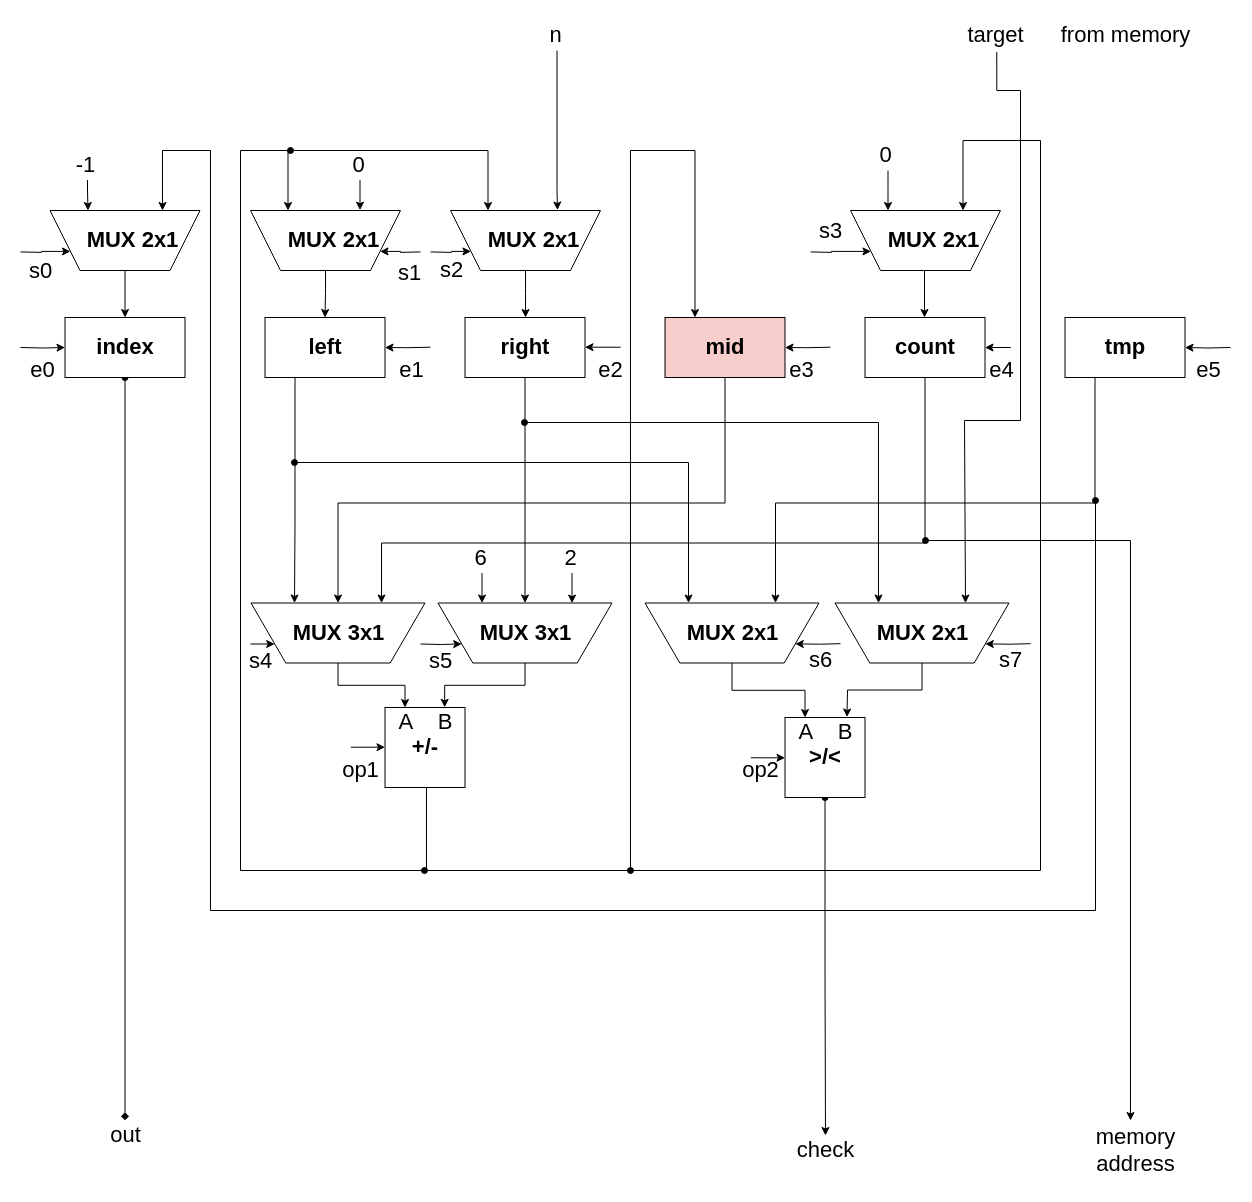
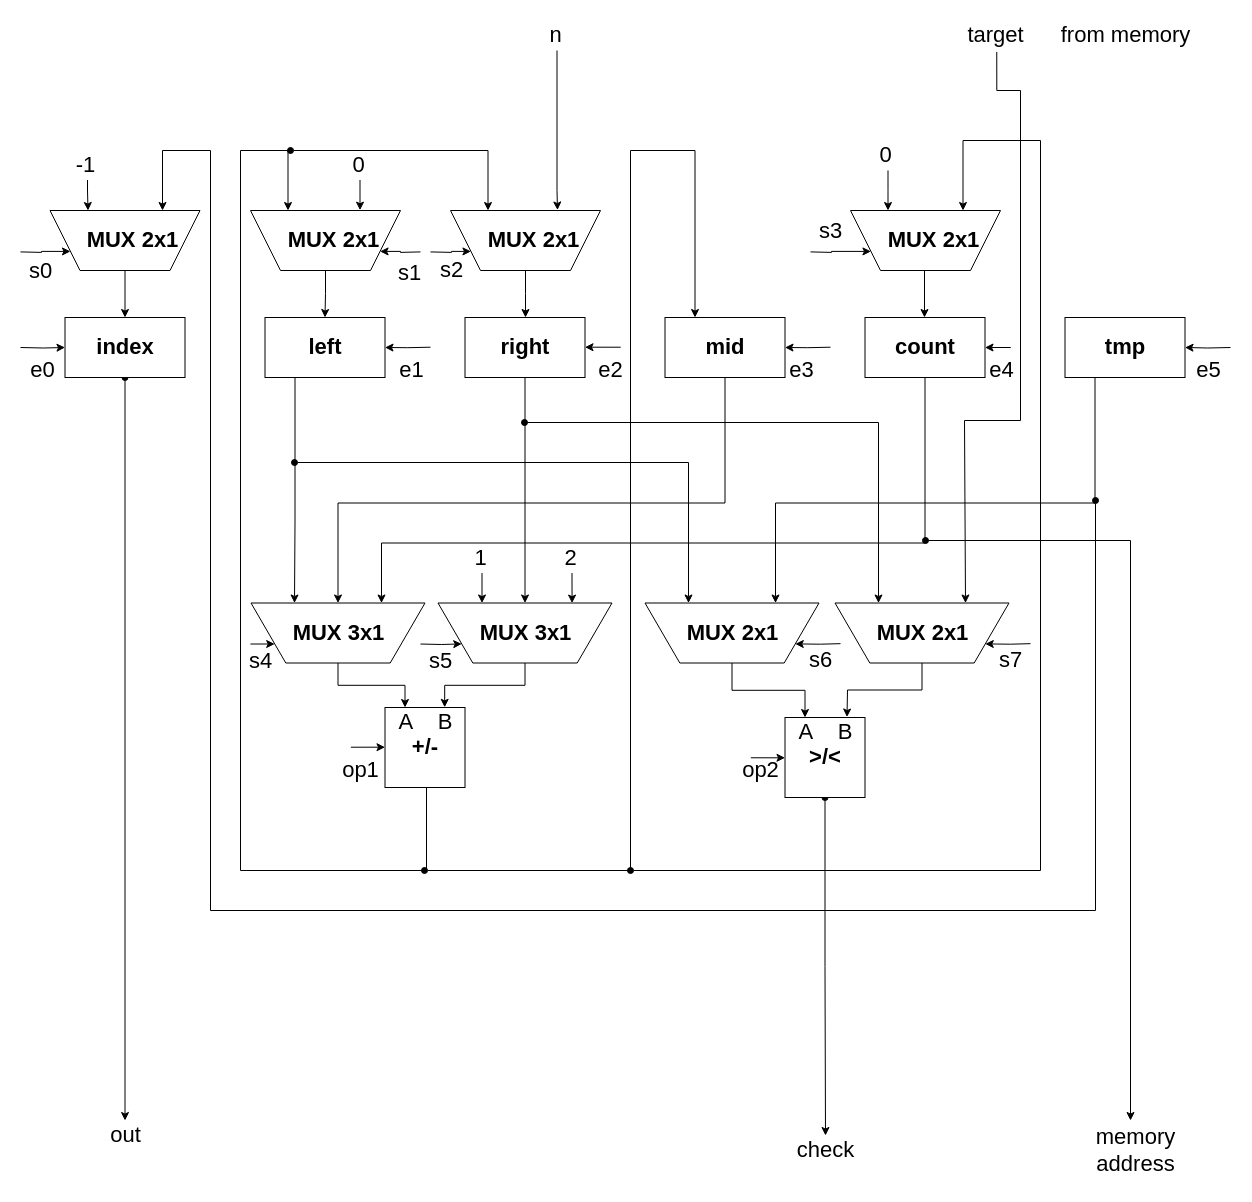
node "mid": fillcolor #f8cecc -> #ffffff
node "6": label "6" -> "1"
edge "index" -- "out": arrowhead diamond -> classic
